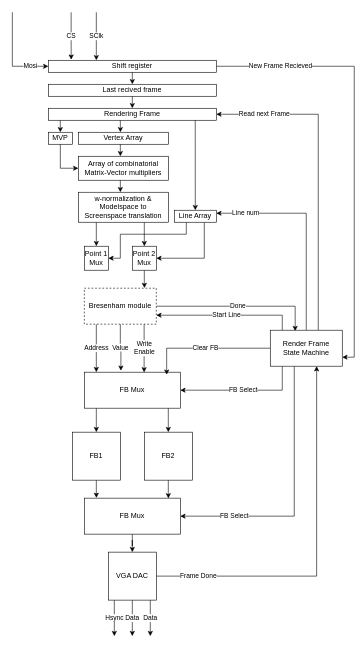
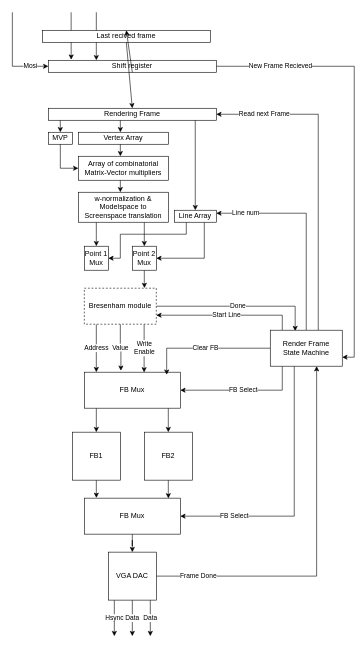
node "Last recived frame": moved (132, 90) -> (126, 36)
